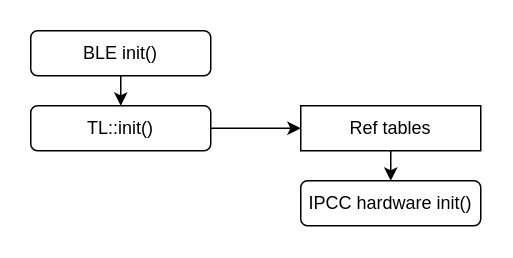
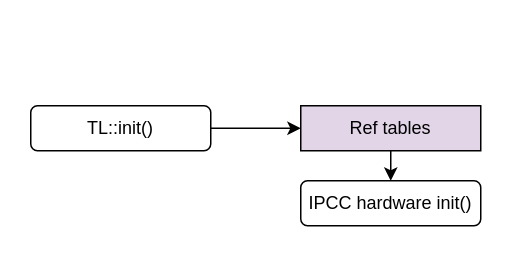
node "BLE init()": removed
edge "BLE init()" -> "TL::init()": removed
node "Ref tables": fillcolor #ffffff -> #e1d5e7
